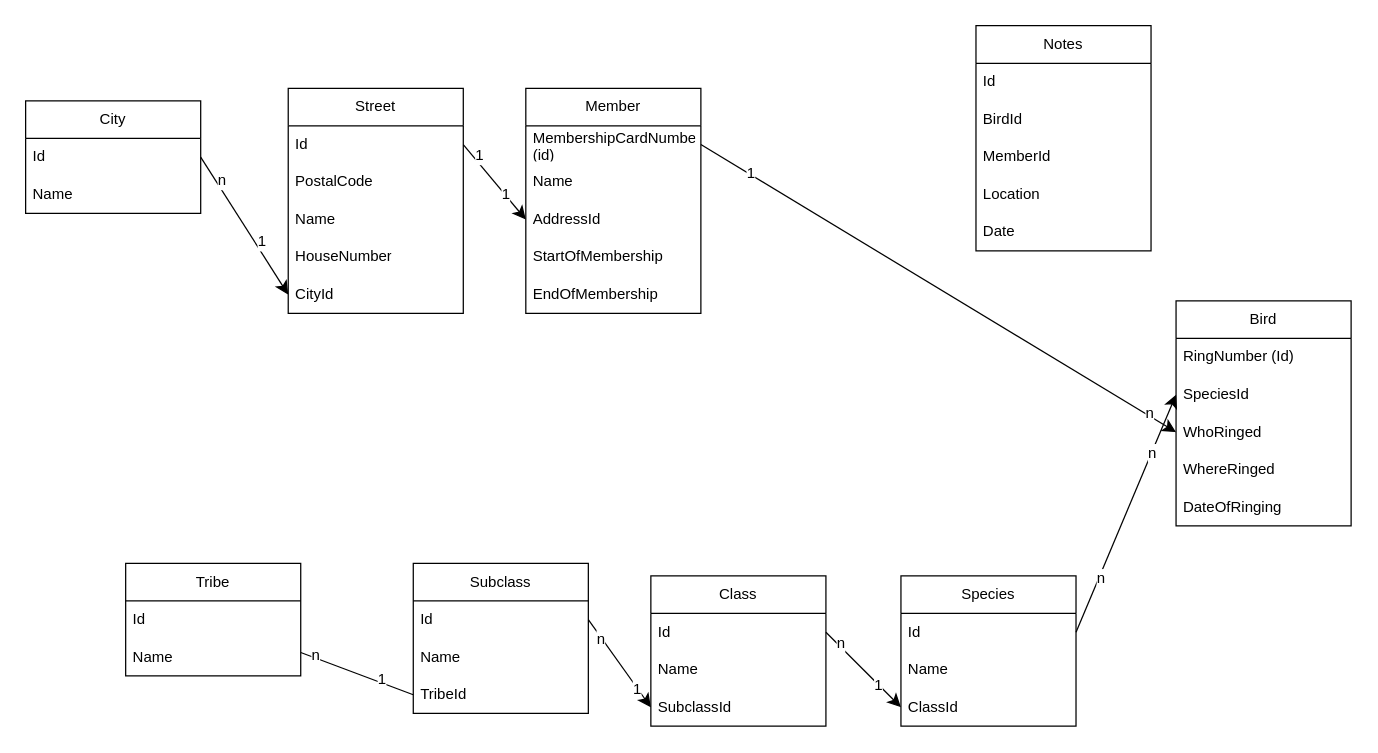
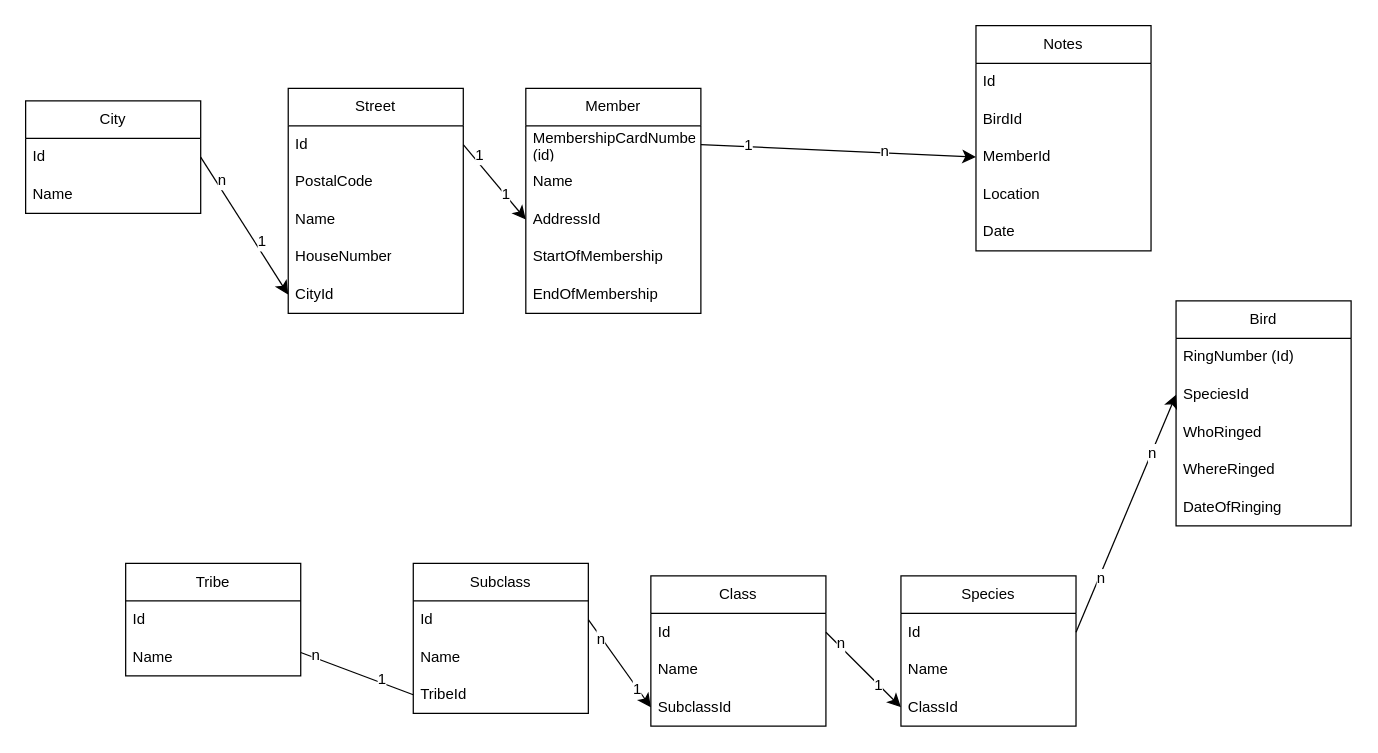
edge "MembershipCardNumber (id)" -> "MemberId": added, labels "1", "n"
edge "MembershipCardNumber (id)" -> "WhoRinged": removed, labels "1", "n"
